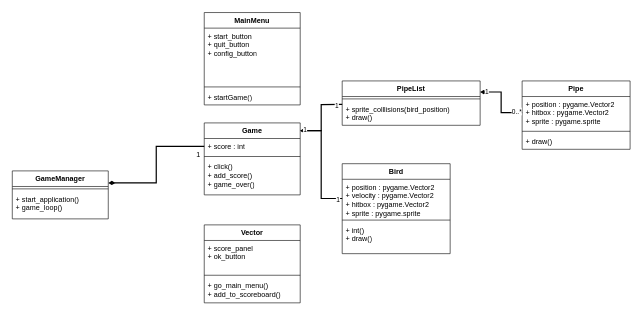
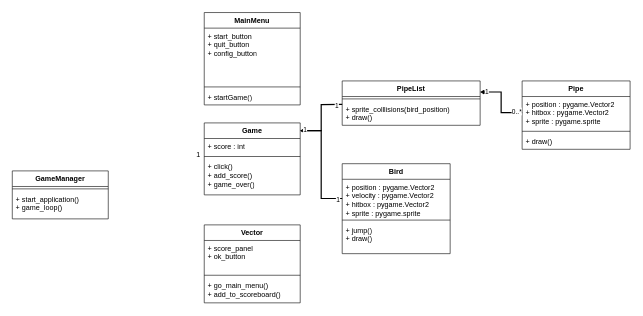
edge "+ score : int" -> "GameManager": removed
node "+ int() + draw()": label "+ int() + draw()" -> "+ jump() + draw()"
